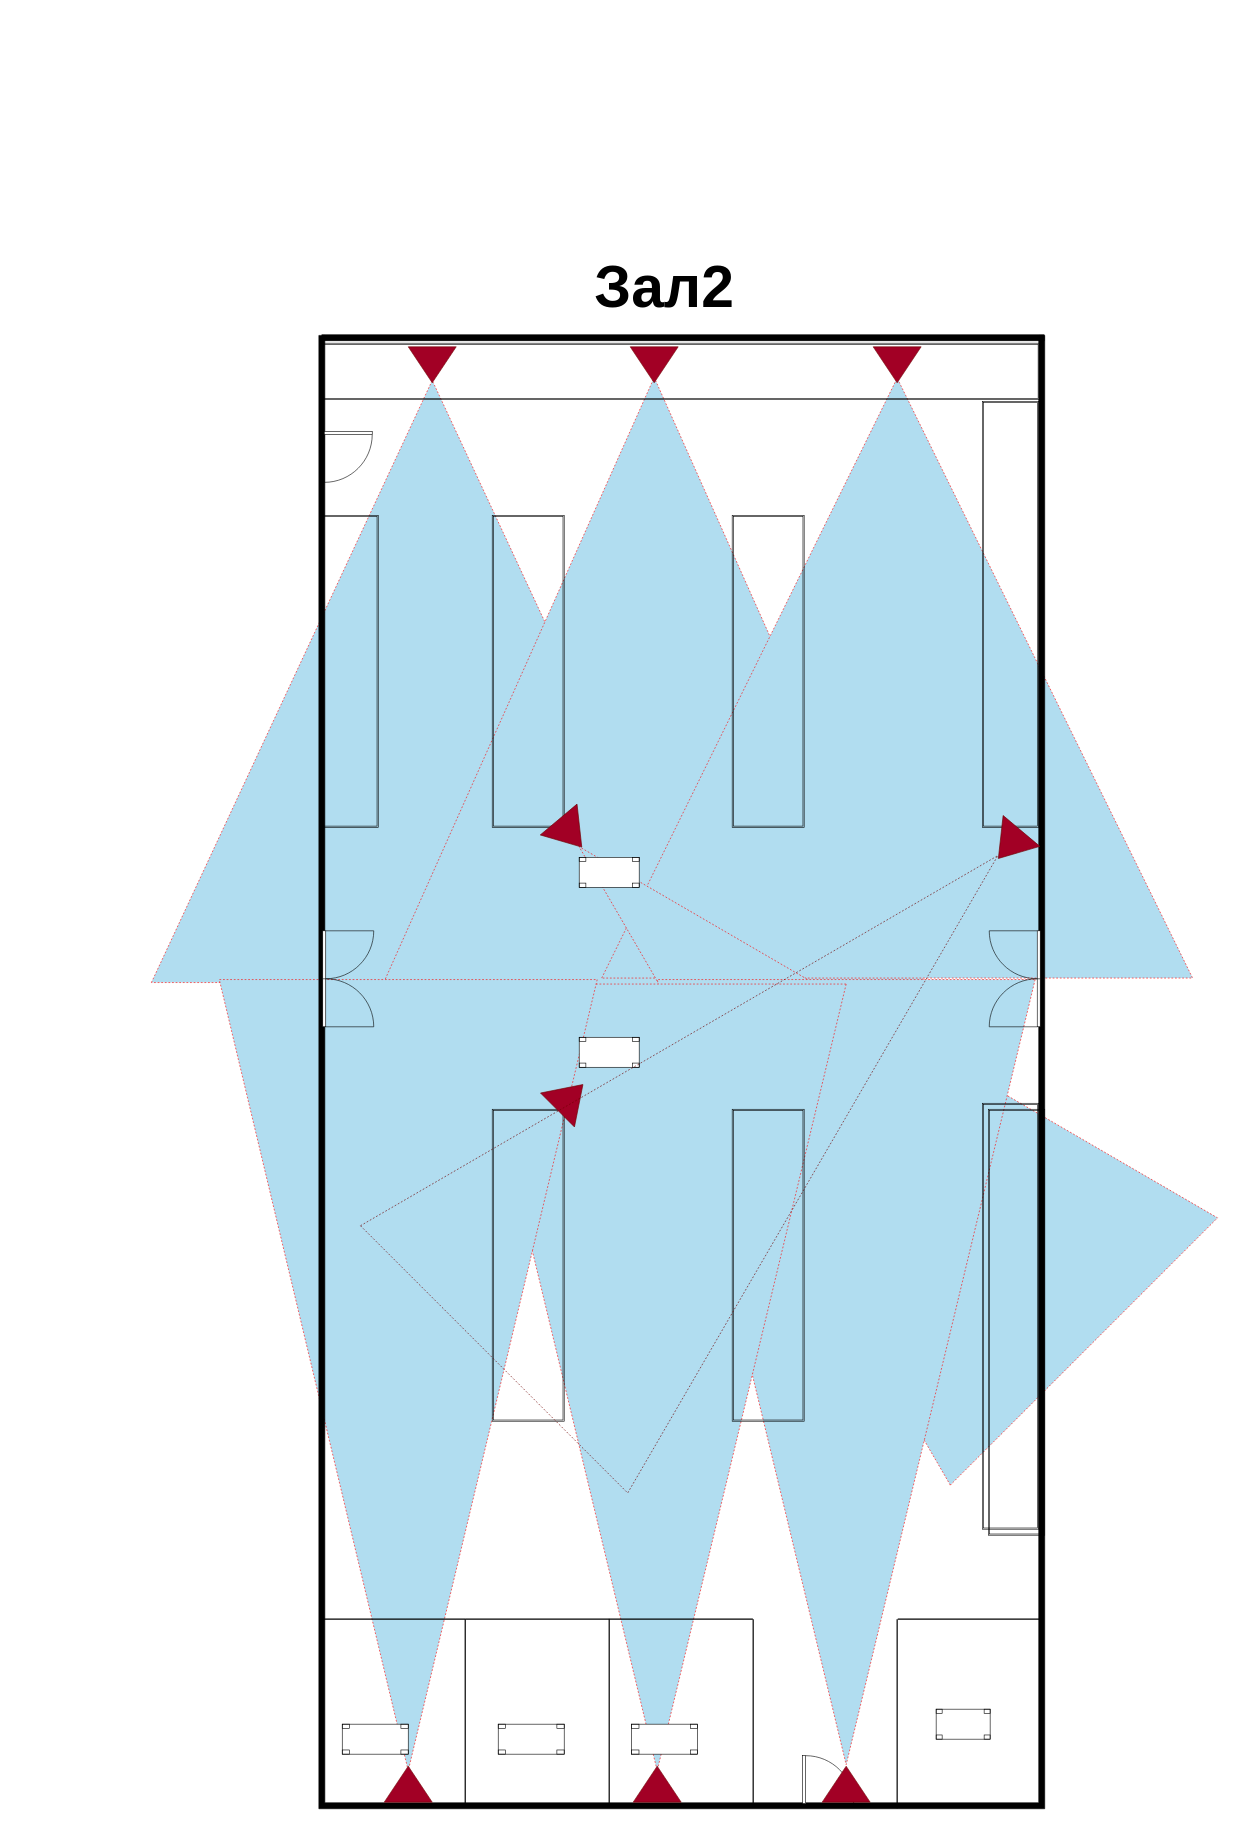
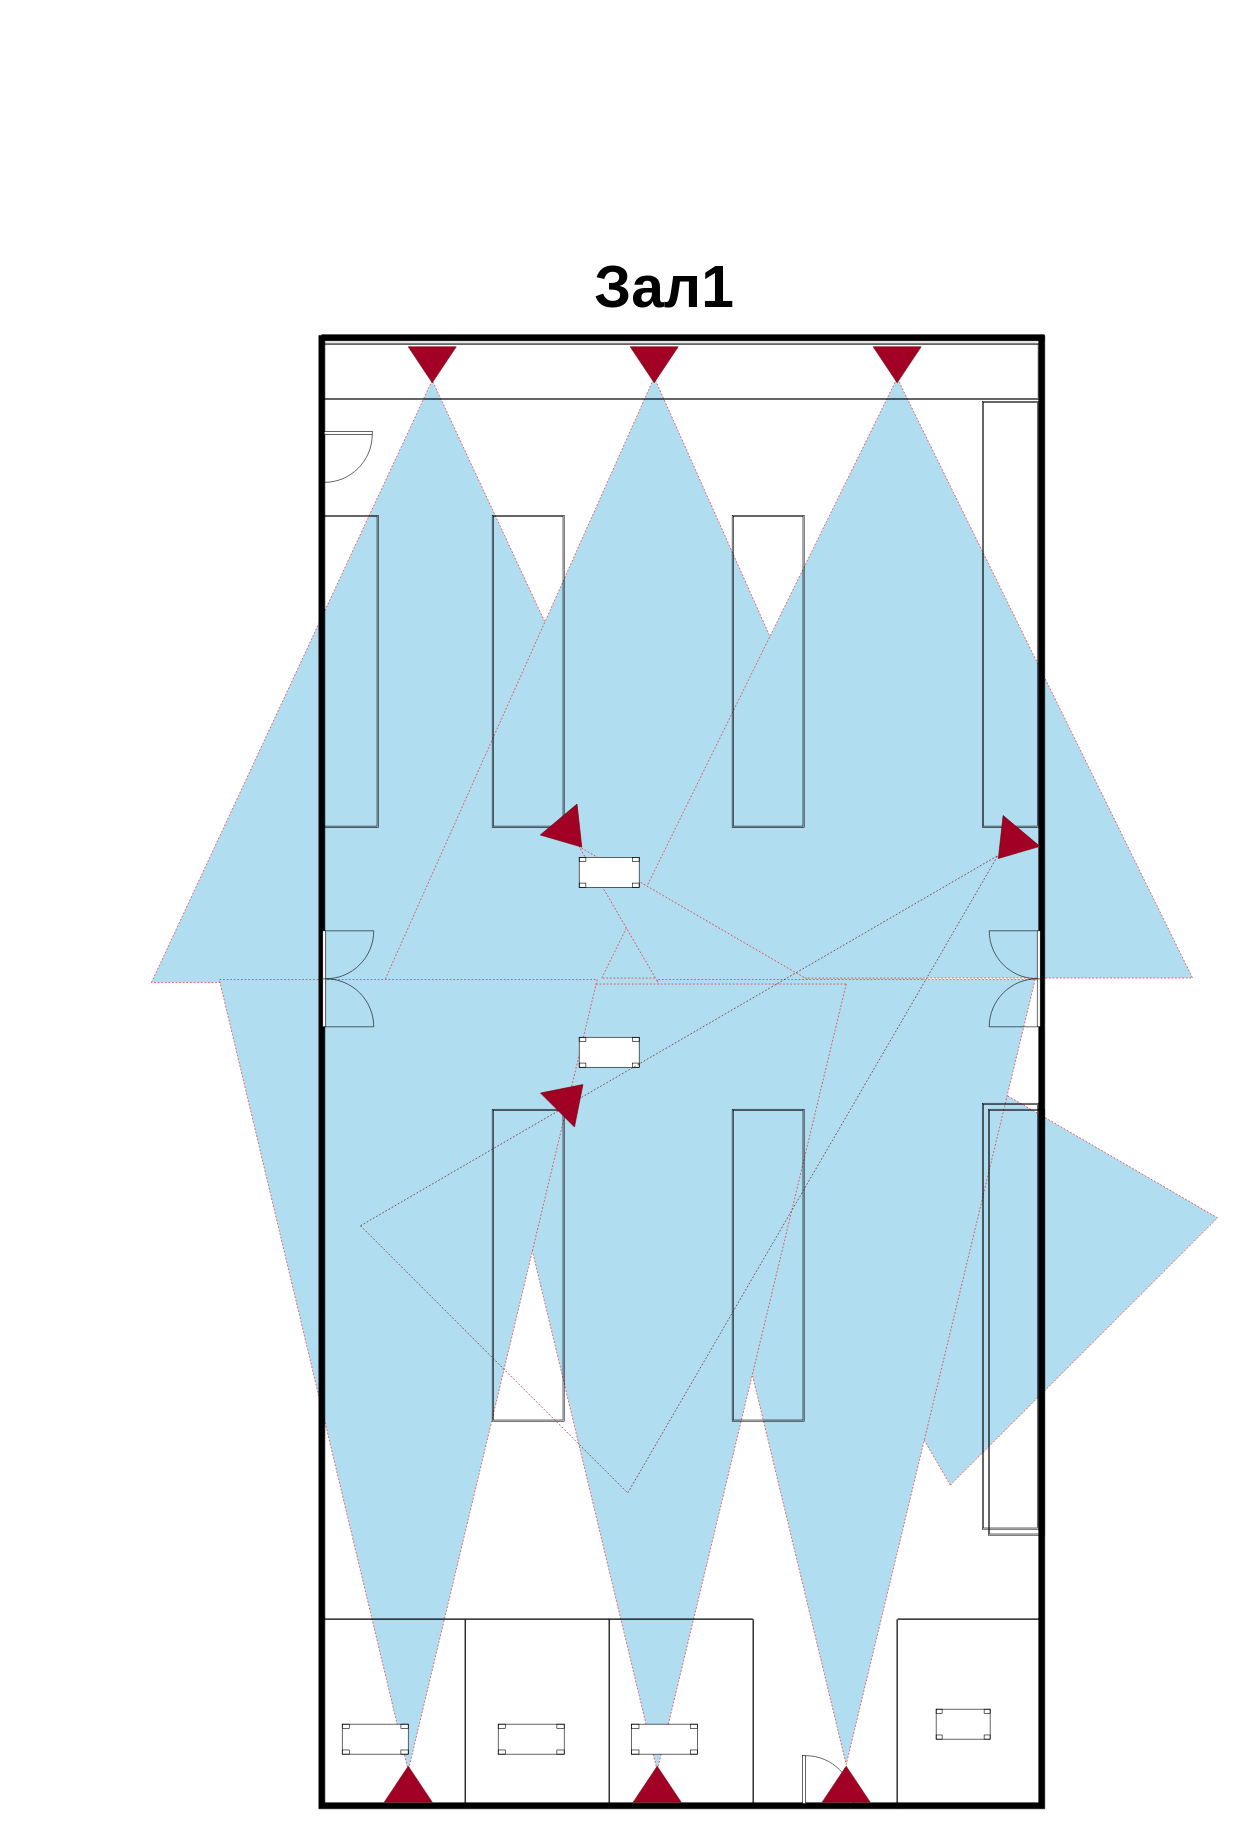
node "Зал2": label "Зал2" -> "Зал1"
